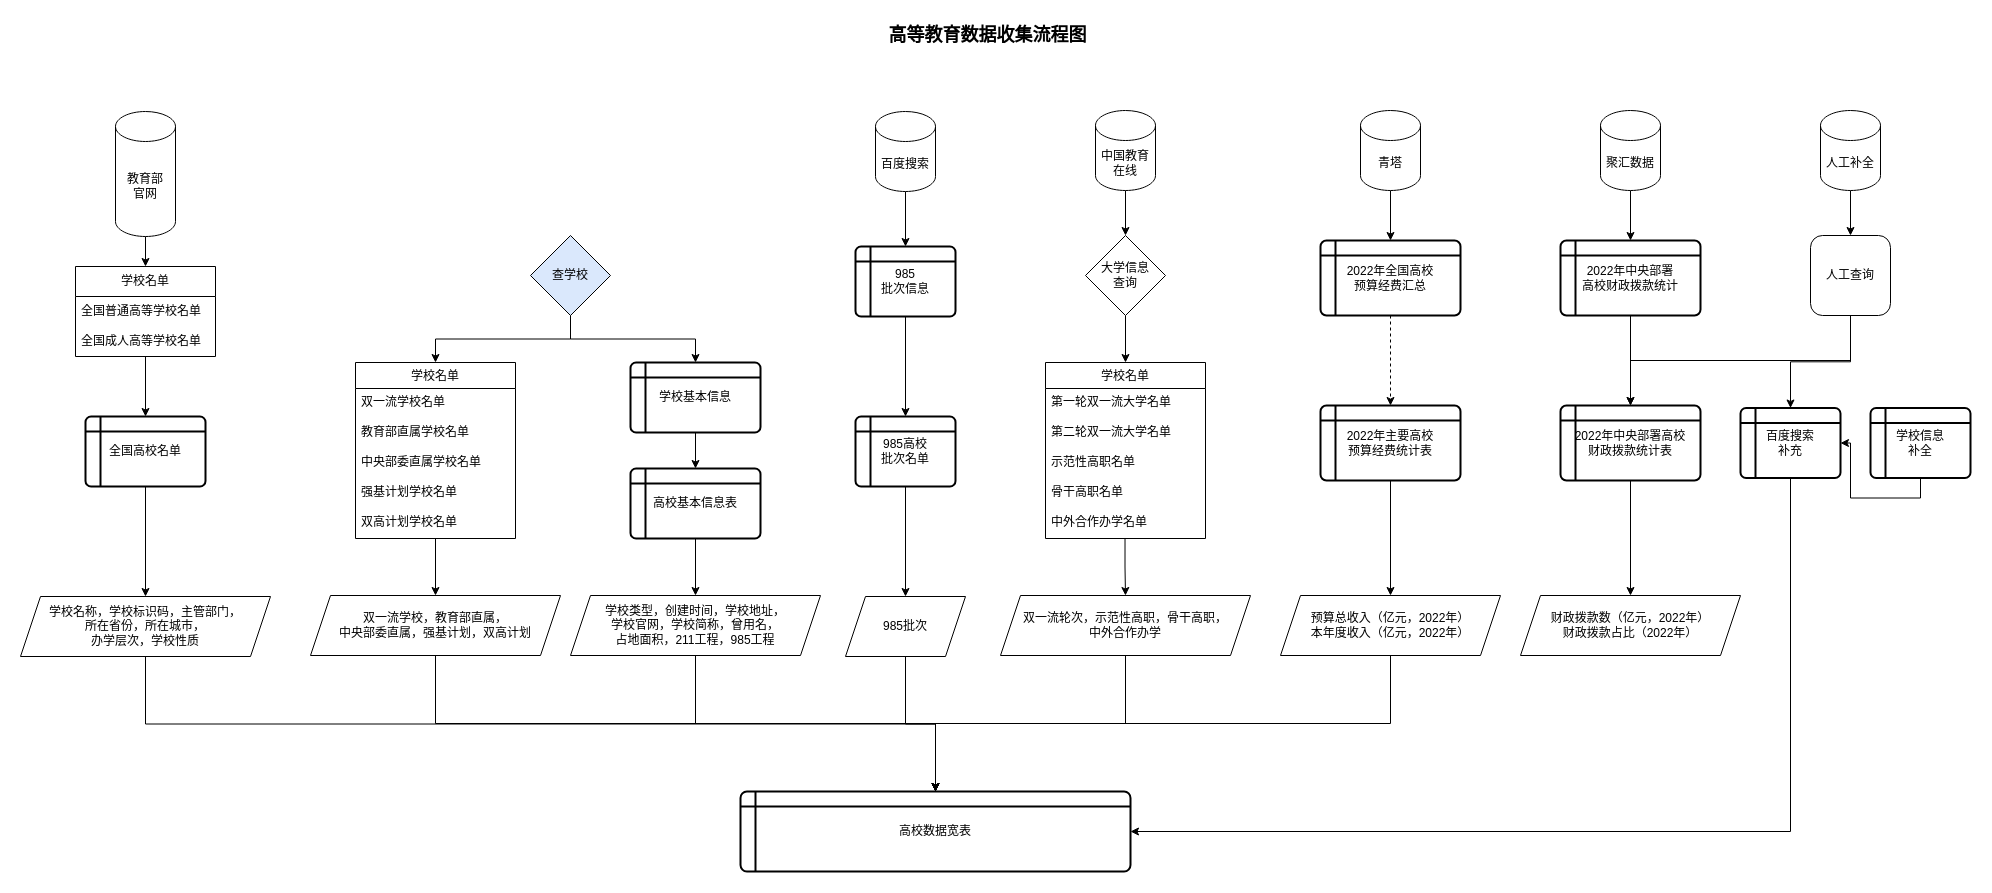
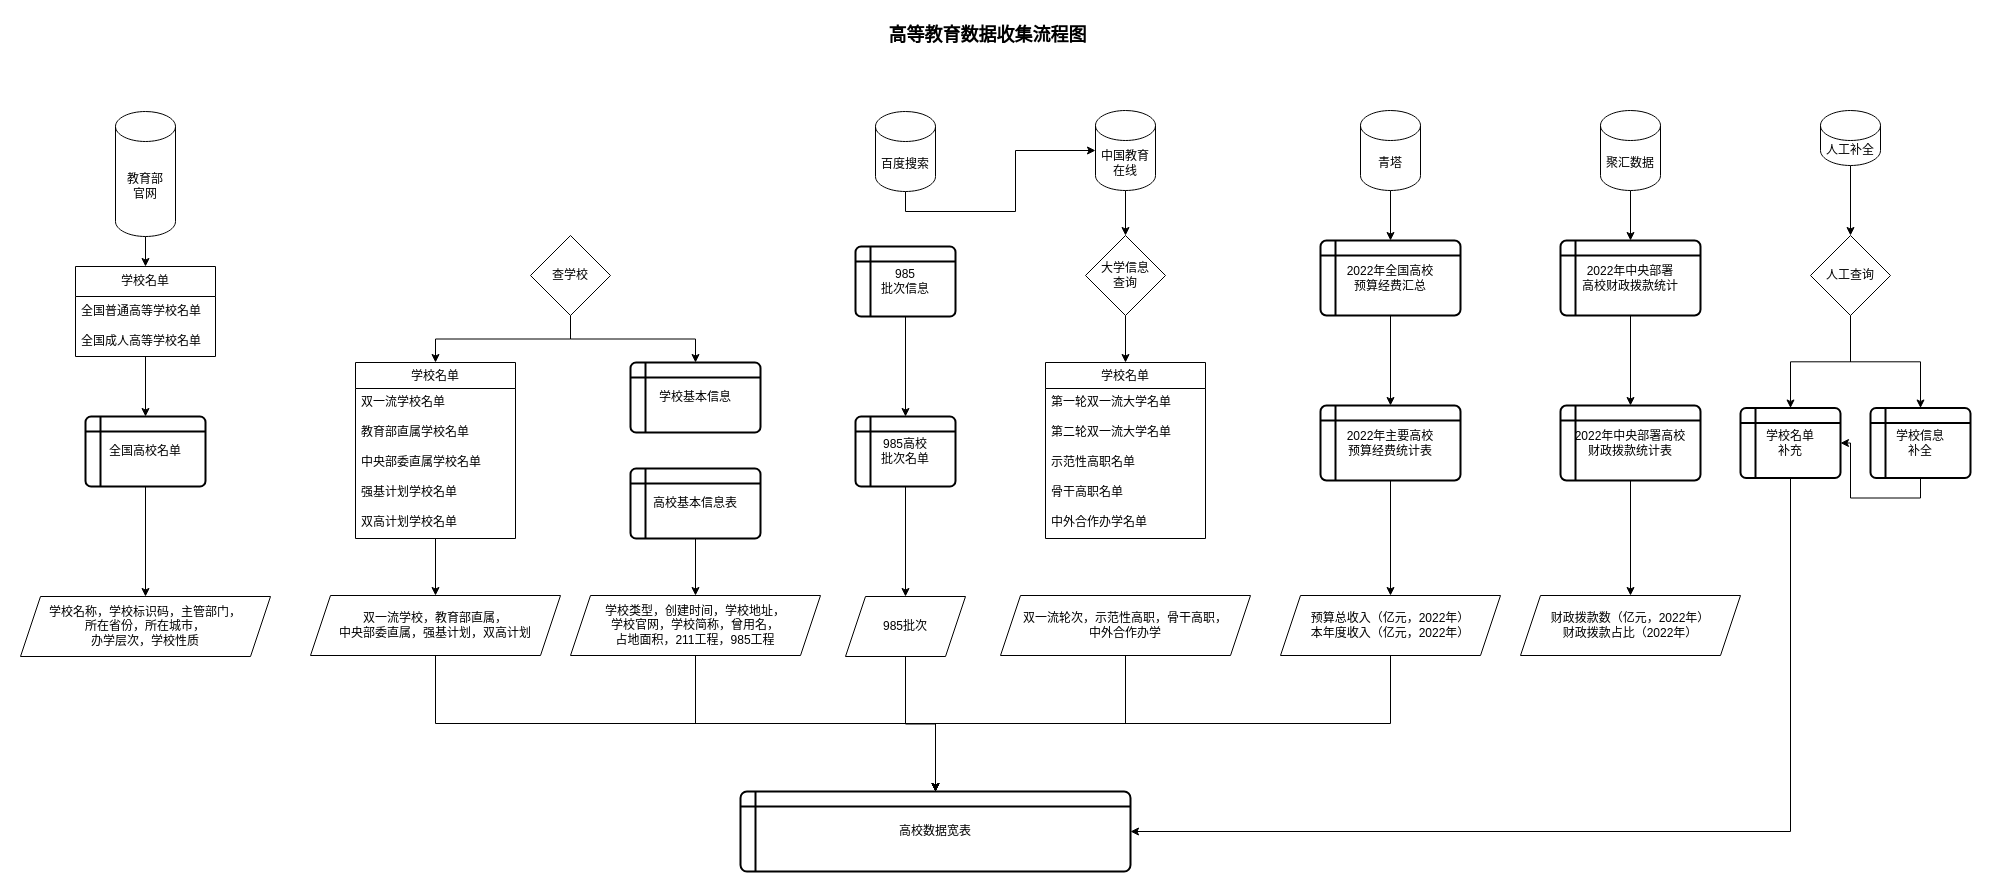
node "人工补全": size 60x80 -> 60x55
edge "百度搜索" -> "985 批次信息": now "百度搜索" -> "中国教育在线"
node "查学校": fillcolor #dae8fc -> #ffffff
node "人工查询": shape rounded rectangle -> diamond
edge "2022年全国高校 预算经费汇总" -> "2022年主要高校 预算经费统计表": style dashed -> solid
edge "人工查询" -> "2022年中央部署高校 财政拨款统计表": now "人工查询" -> "学校信息 补全"
node "百度搜索 补充": label "百度搜索 补充" -> "学校名单 补充"
edge "学校基本信息" -> "高校基本信息表": removed
edge "中外合作办学名单" -> "双一流轮次，示范性高职，骨干高职， 中外合作办学": removed
edge "学校名称，学校标识码，主管部门， 所在省份，所在城市， 办学层次，学校性质" -> "高校数据宽表": removed
